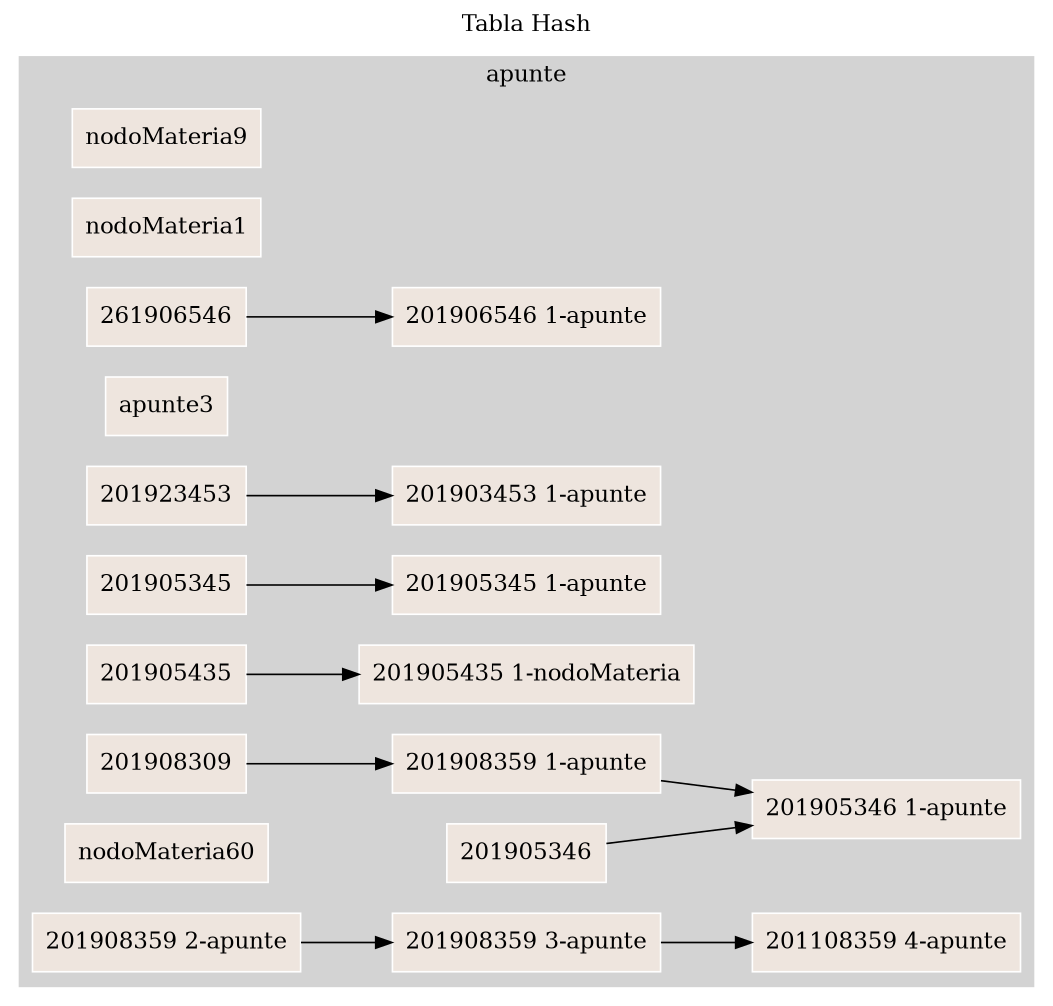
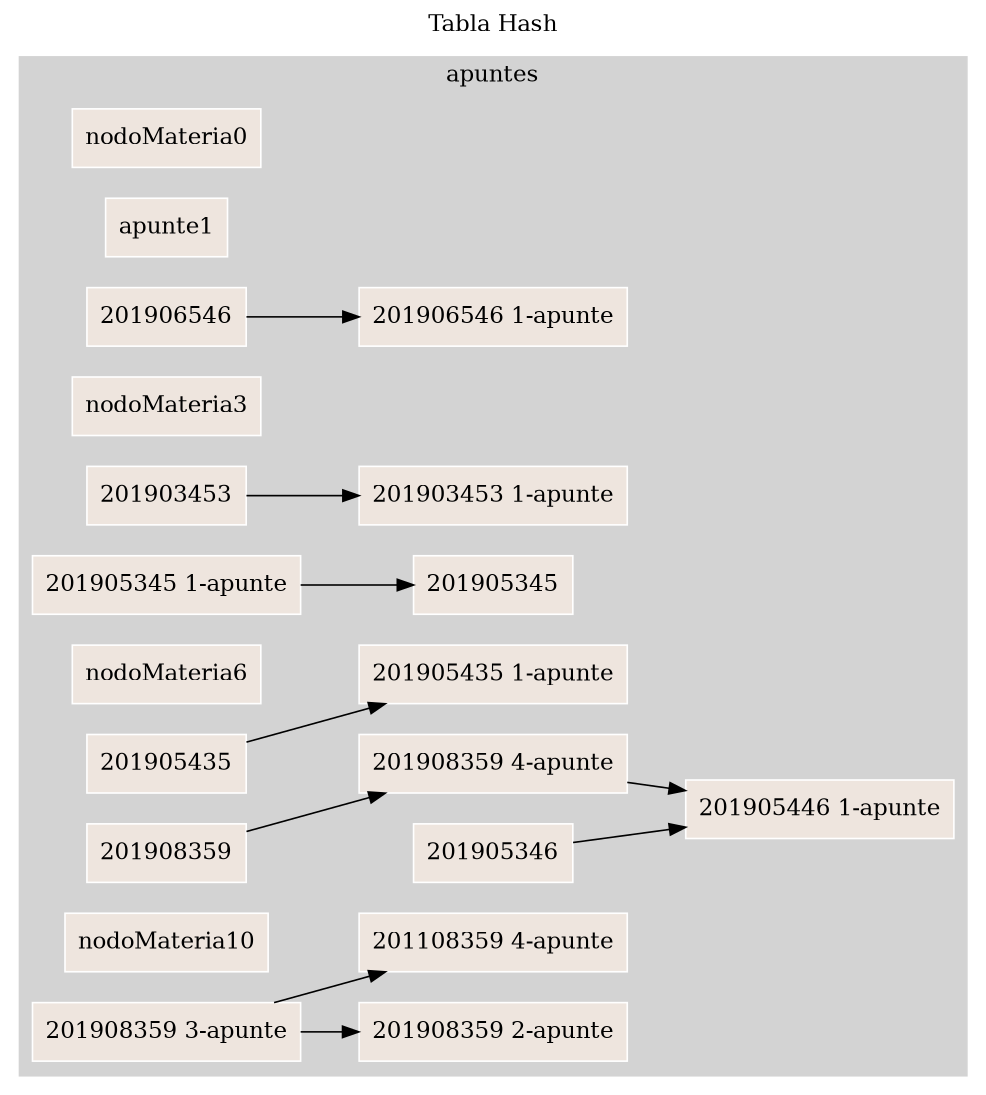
cluster "apunte": label "apunte" -> "apuntes"
node "nodoMateria9": label "nodoMateria9" -> "nodoMateria0"
node "nodoMateria1": label "nodoMateria1" -> "apunte1"
node "261906546": label "261906546" -> "201906546"
node "apunte3": label "apunte3" -> "nodoMateria3"
node "201923453": label "201923453" -> "201903453"
edge "201905345" -> "201905345 1-apunte": reversed
node "nodoMateria6": added
node "201905435 1-nodoMateria": label "201905435 1-nodoMateria" -> "201905435 1-apunte"
node "201908309": label "201908309" -> "201908359"
node "201908359 1-apunte": label "201908359 1-apunte" -> "201908359 4-apunte"
node "201905346 1-apunte": label "201905346 1-apunte" -> "201905446 1-apunte"
node "nodoMateria60": label "nodoMateria60" -> "nodoMateria10"
edge "201908359 2-apunte" -> "201908359 3-apunte": reversed
